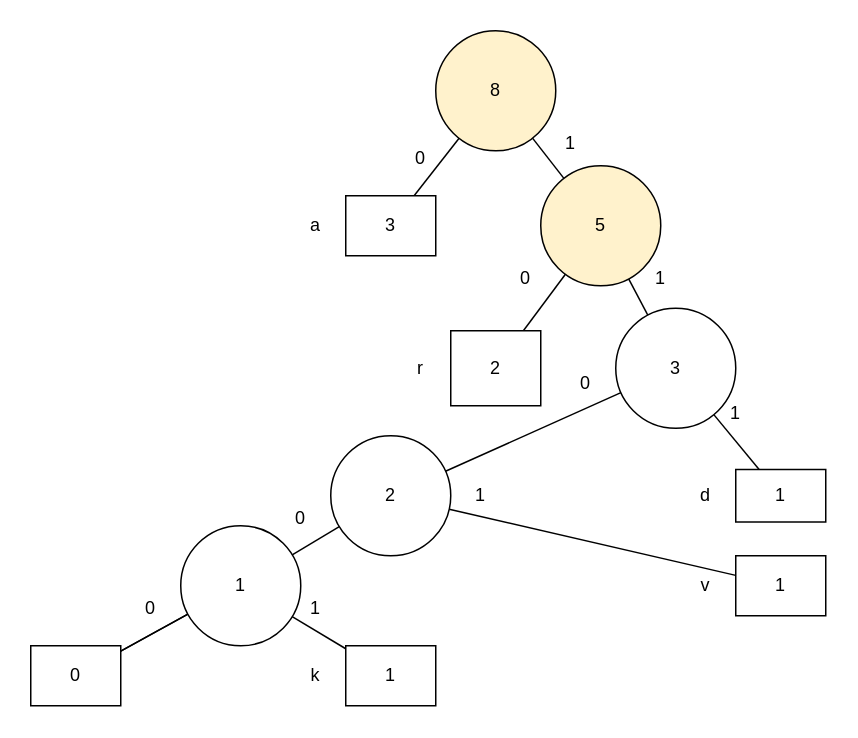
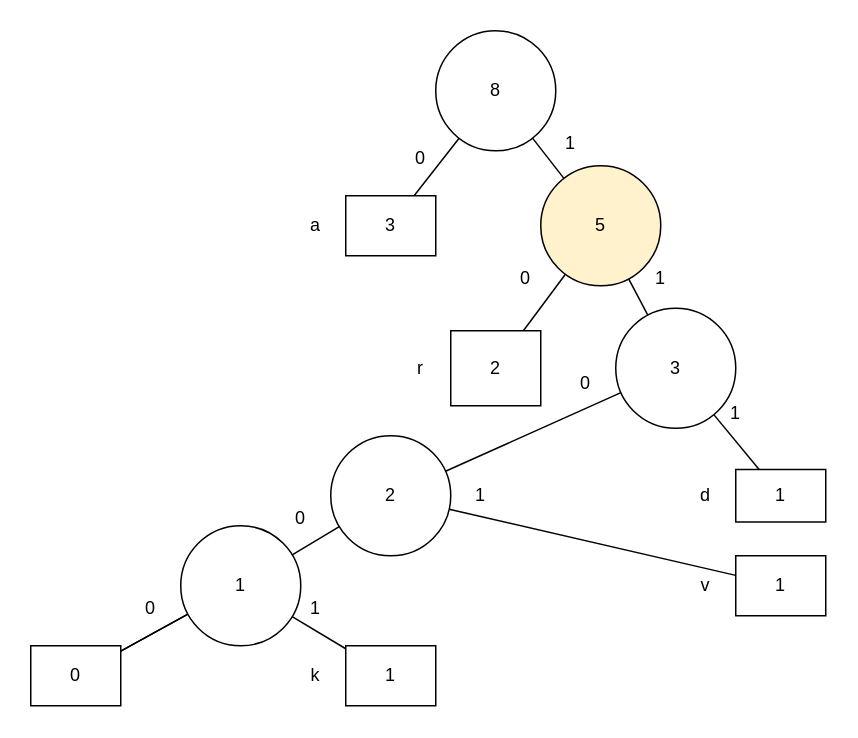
node "8": fillcolor #fff2cc -> #ffffff
